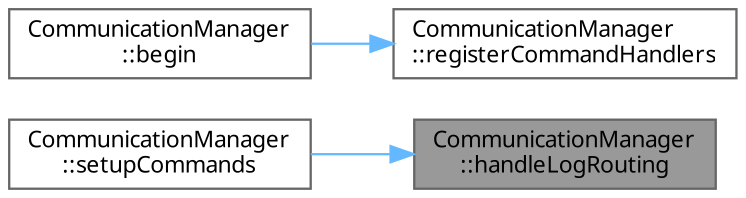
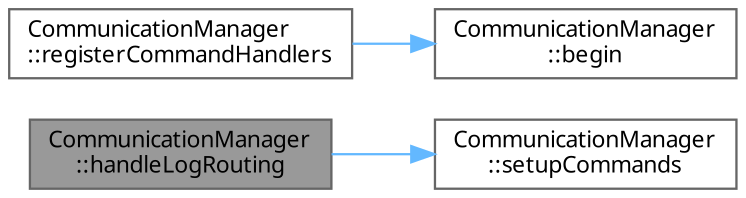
edge "CommunicationManager ::begin" -> "CommunicationManager ::registerCommandHandlers": reversed
edge "CommunicationManager ::setupCommands" -> "CommunicationManager ::handleLogRouting": reversed
